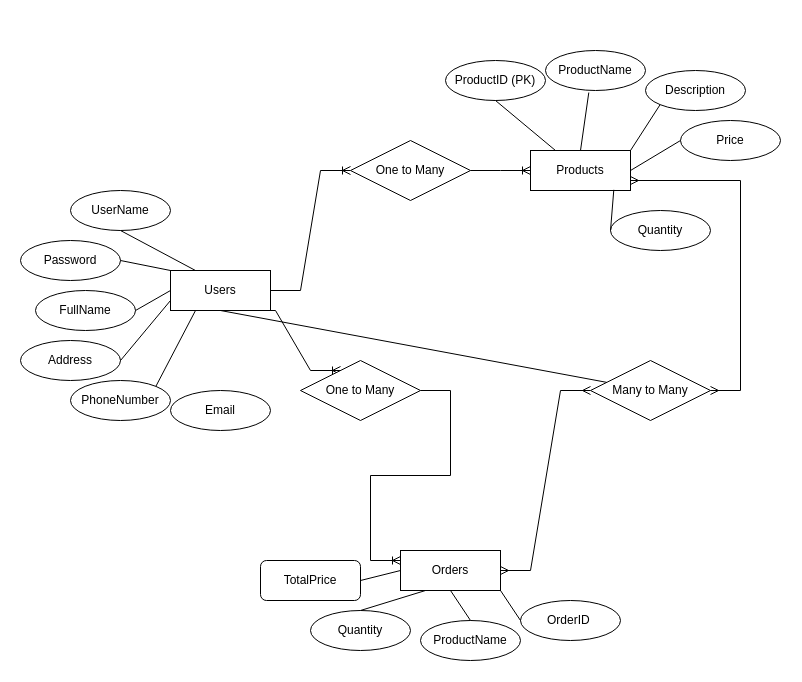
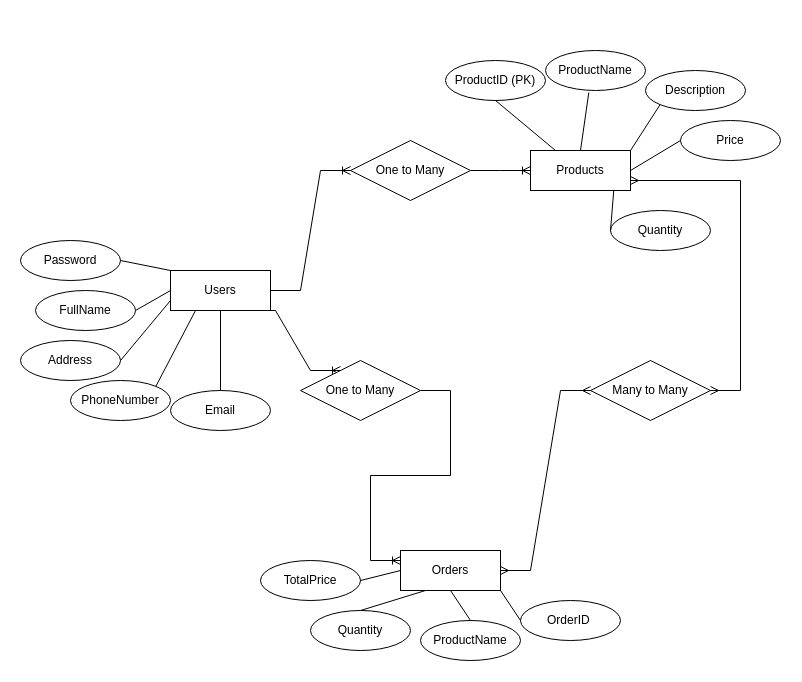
node "UserName": removed
edge "UserName" -- "Users": removed
edge "Users" -- "Many to Many": now "Users" -- "Email"
node "TotalPrice": shape rounded rectangle -> ellipse
